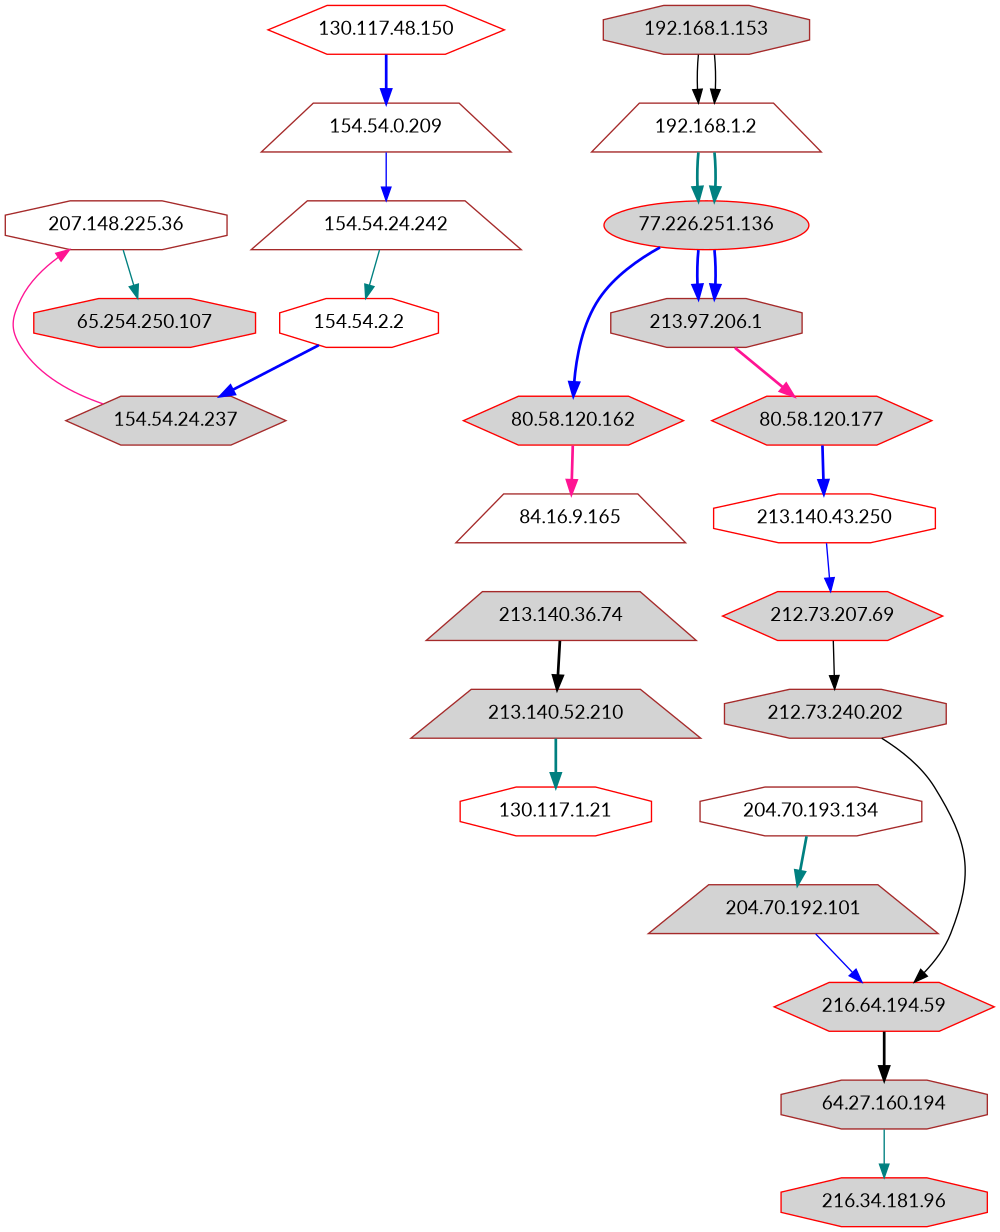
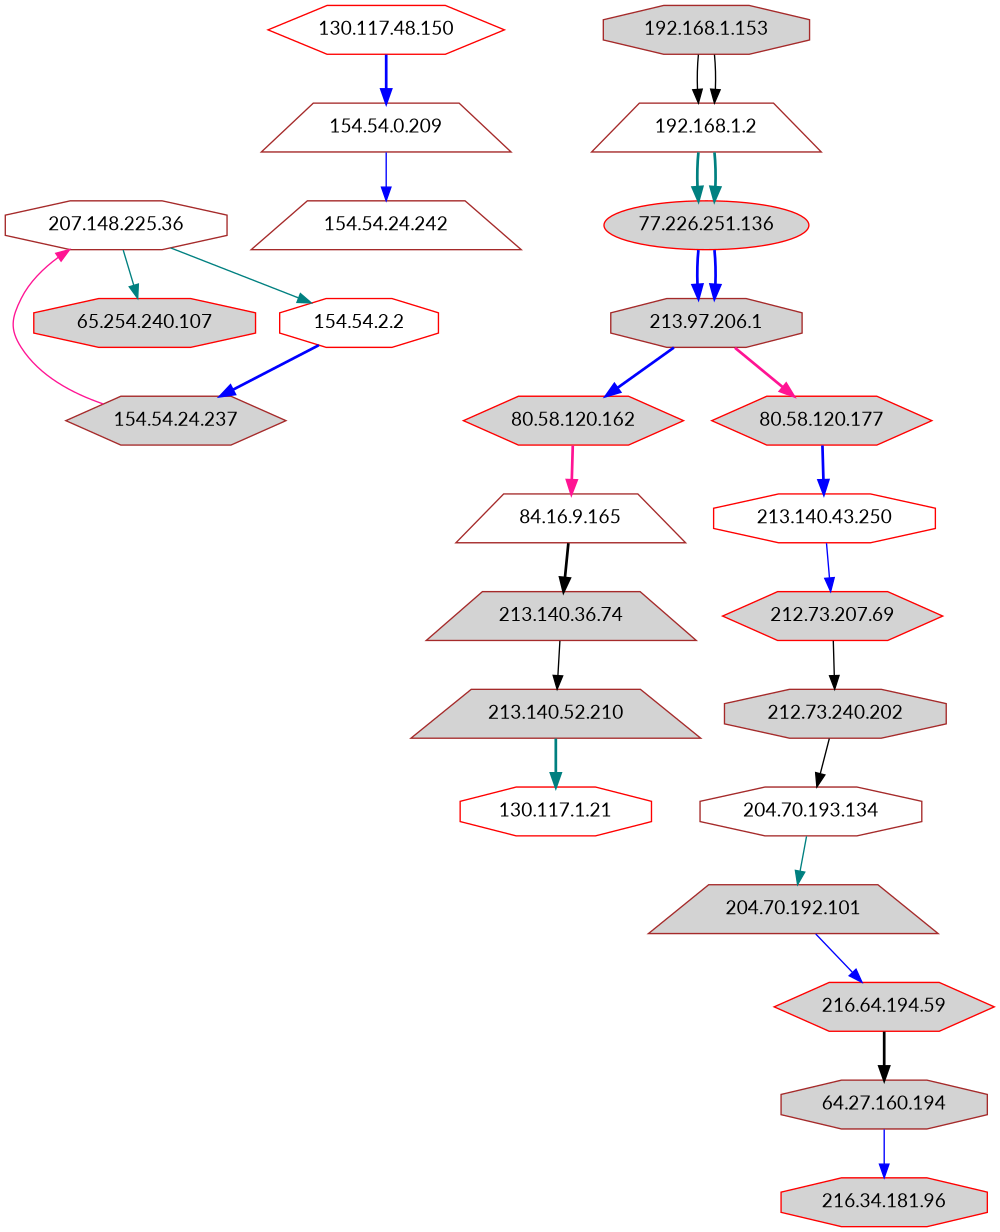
edge "154.54.24.242" -> "154.54.2.2": now "207.148.225.36" -> "154.54.2.2"
edge "77.226.251.136" -> "80.58.120.162": now "213.97.206.1" -> "80.58.120.162"
node "65.254.250.107": label "65.254.250.107" -> "65.254.240.107"
edge "84.16.9.165" -> "213.140.36.74": added
edge "213.140.36.74" -> "213.140.52.210": style bold -> solid
edge "212.73.240.202" -> "216.64.194.59": now "212.73.240.202" -> "204.70.193.134"
edge "204.70.193.134" -> "204.70.192.101": style bold -> solid
edge "64.27.160.194" -> "216.34.181.96": color teal -> blue
